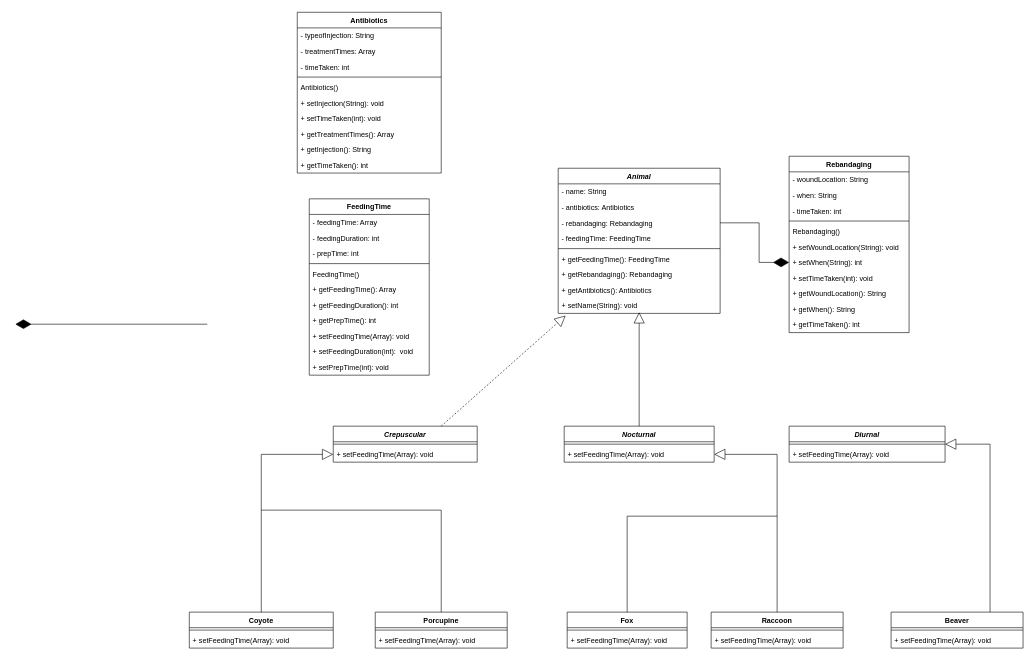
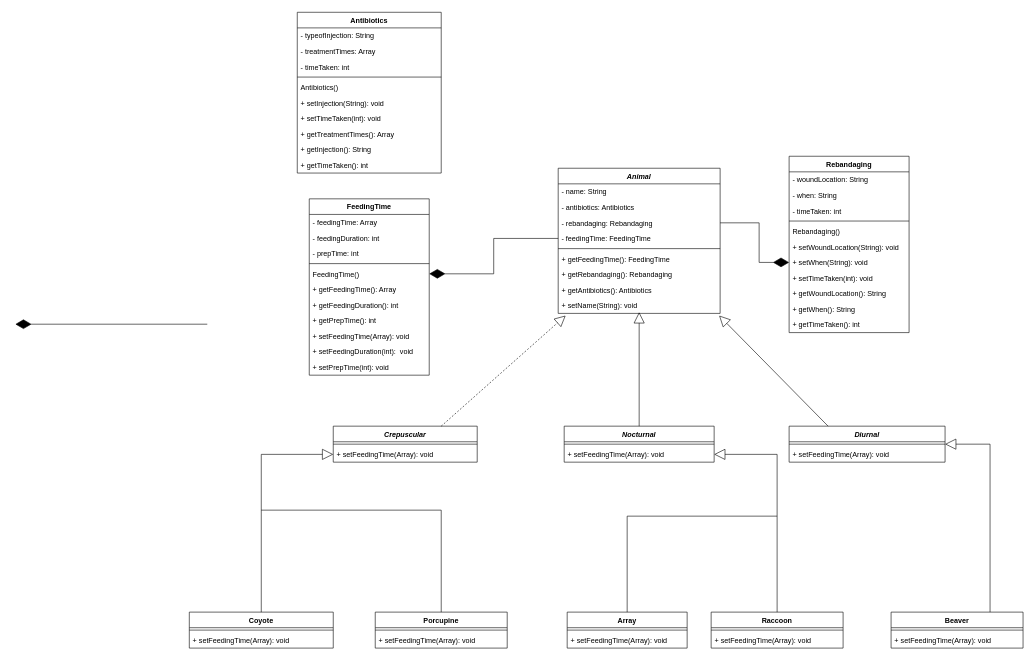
edge "- feedingTime: FeedingTime" -> "FeedingTime()": added
node "+ setWhen(String): int": label "+ setWhen(String): int" -> "+ setWhen(String): void"
edge "Diurnal" -> "+ setName(String): void": added
node "Fox": label "Fox" -> "Array"
